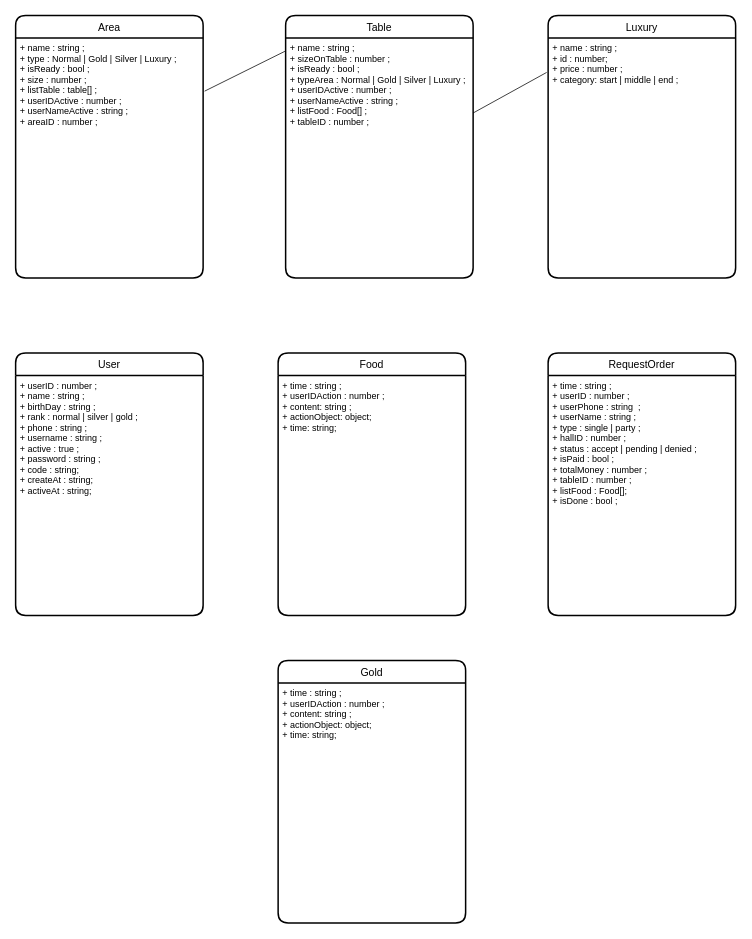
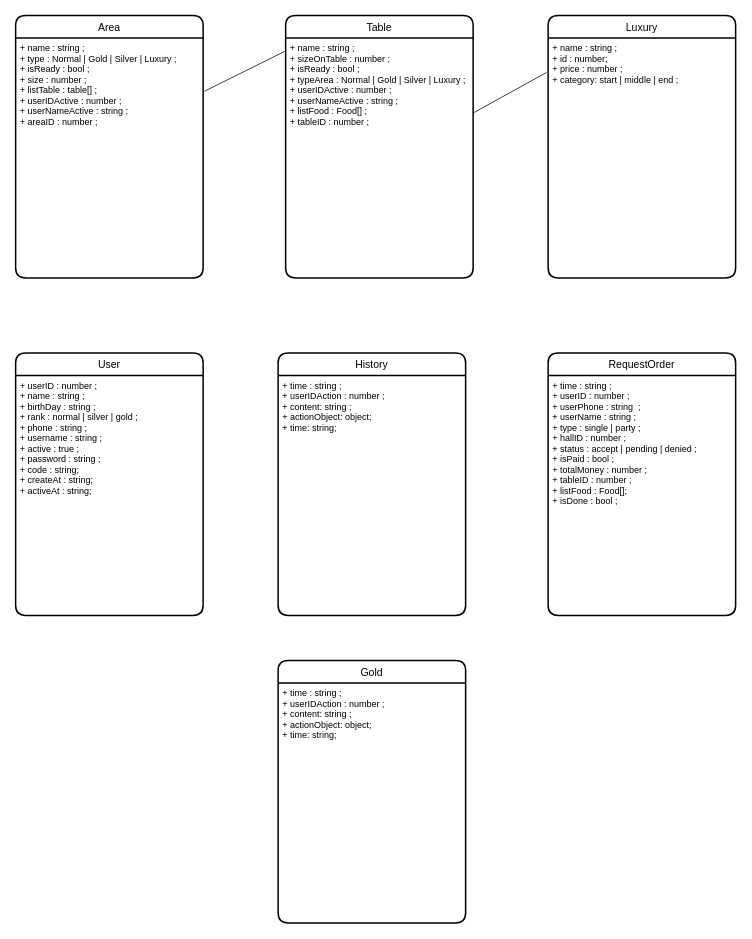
node "Food": label "Food" -> "History"
